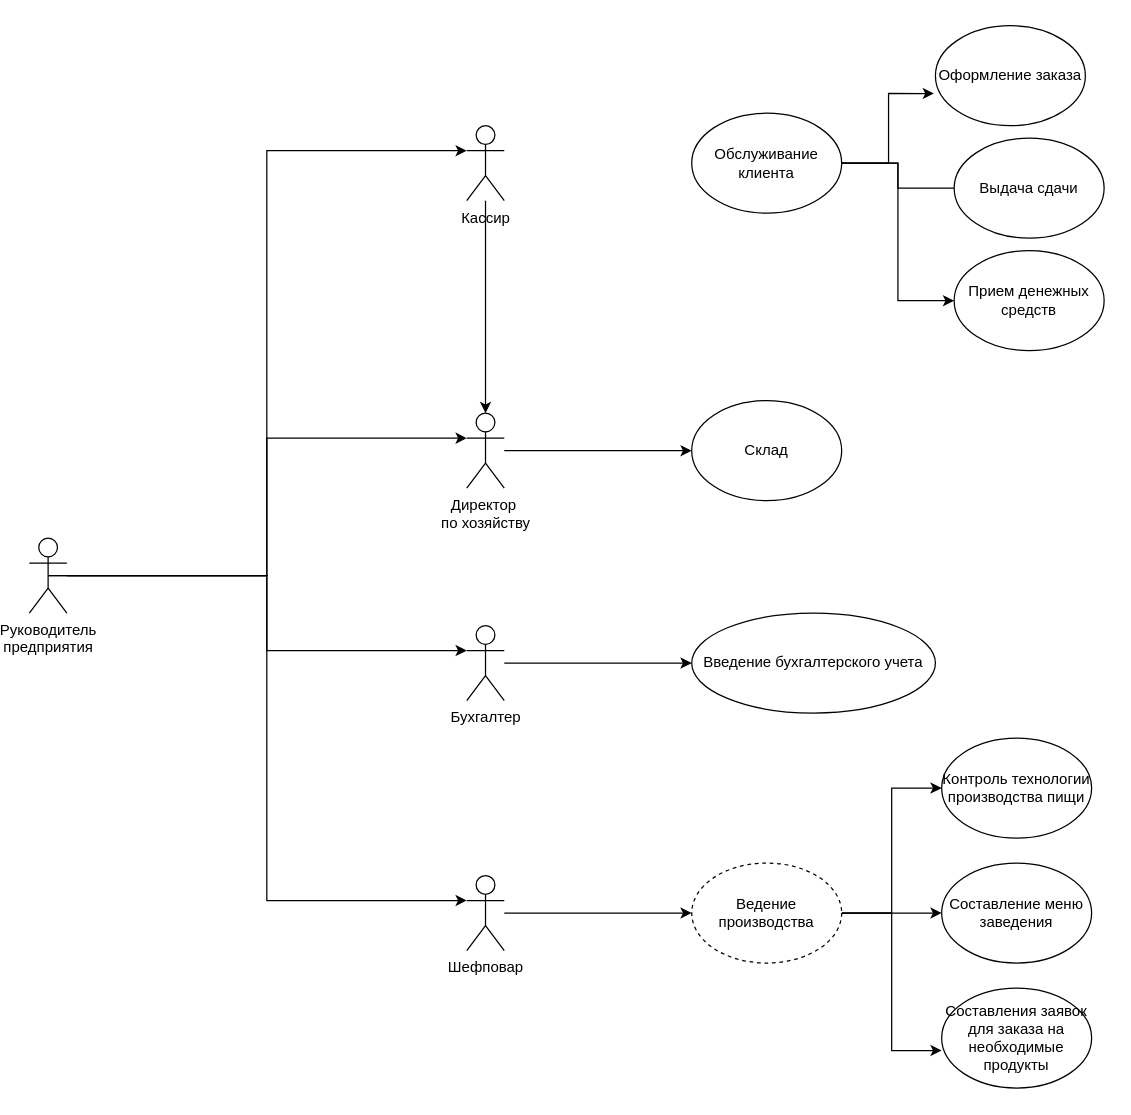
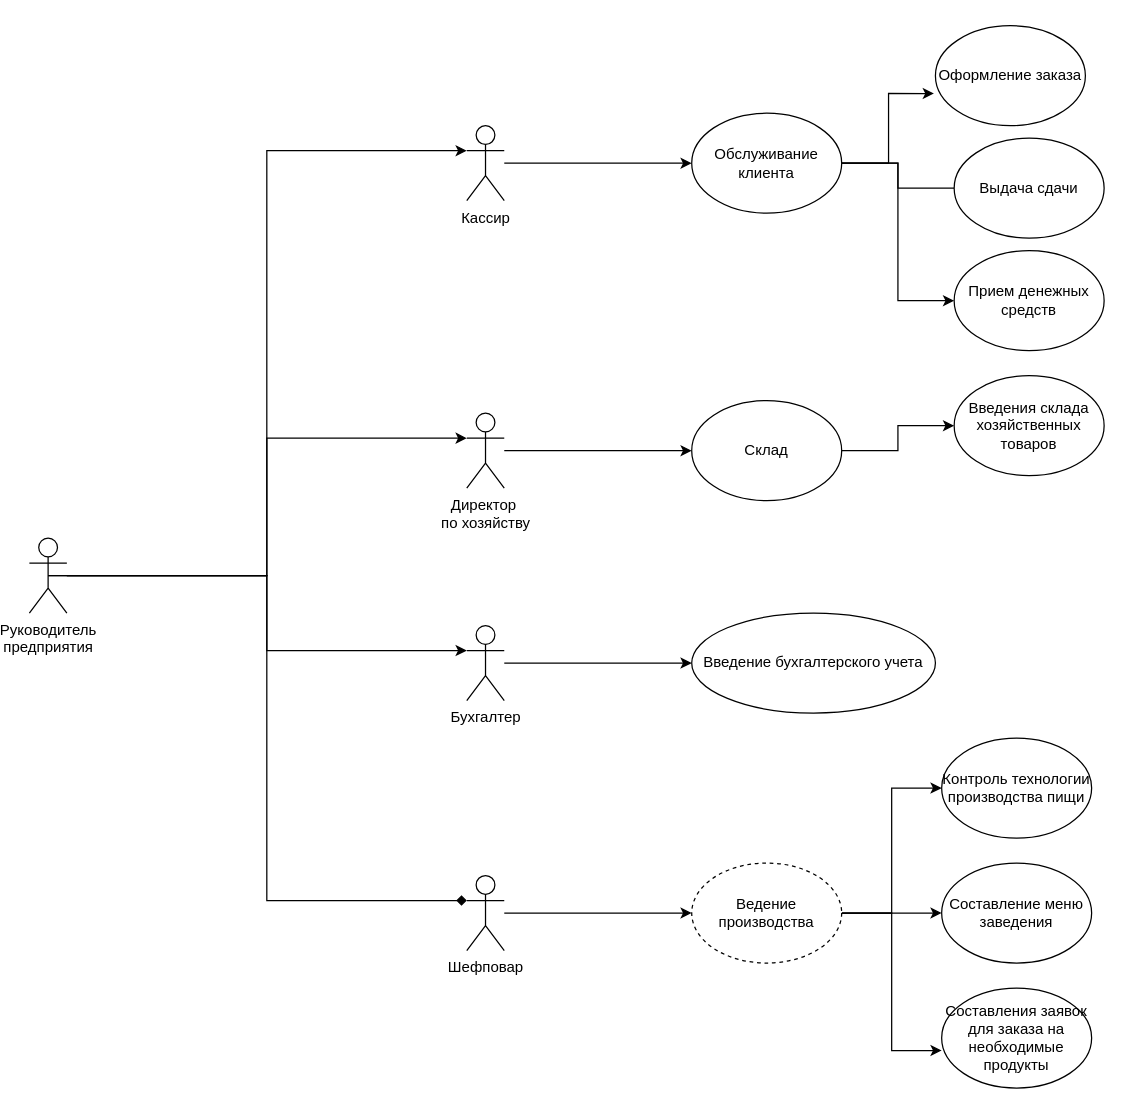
edge "Кассир" -> "Директор по хозяйству": now "Кассир" -> "Обслуживание клиента"
node "Введения склада хозяйственных товаров": added
edge "Склад" -> "Введения склада хозяйственных товаров": added
edge "Руководитель предприятия" -> "Шефповар": arrowhead classic -> diamond
